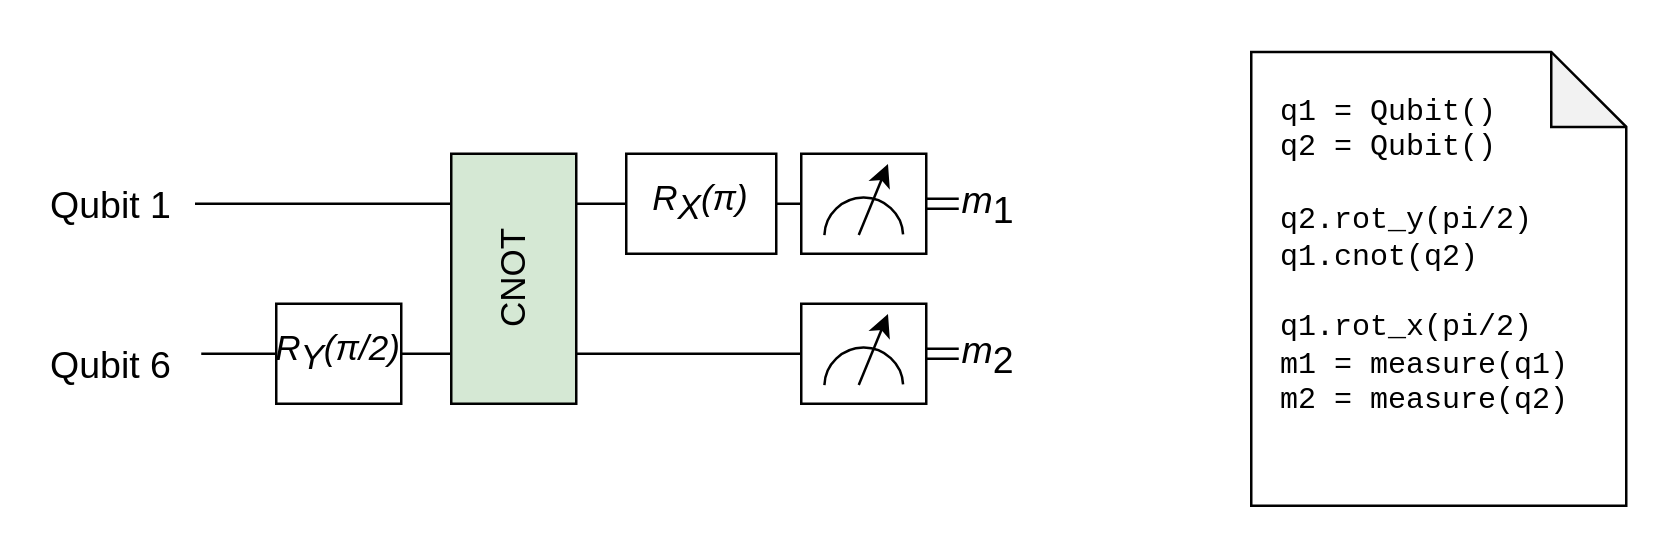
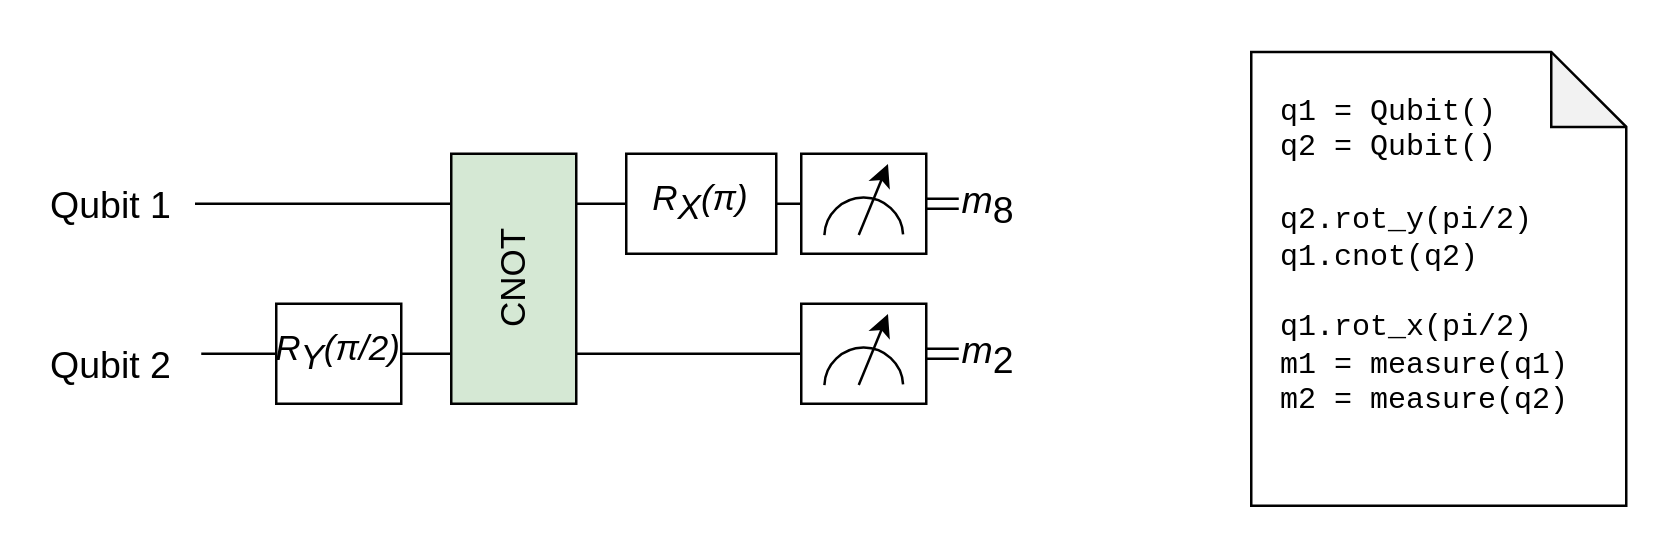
node "m1": label "m1" -> "m8"
node "Qubit 6": label "Qubit 6" -> "Qubit 2"
